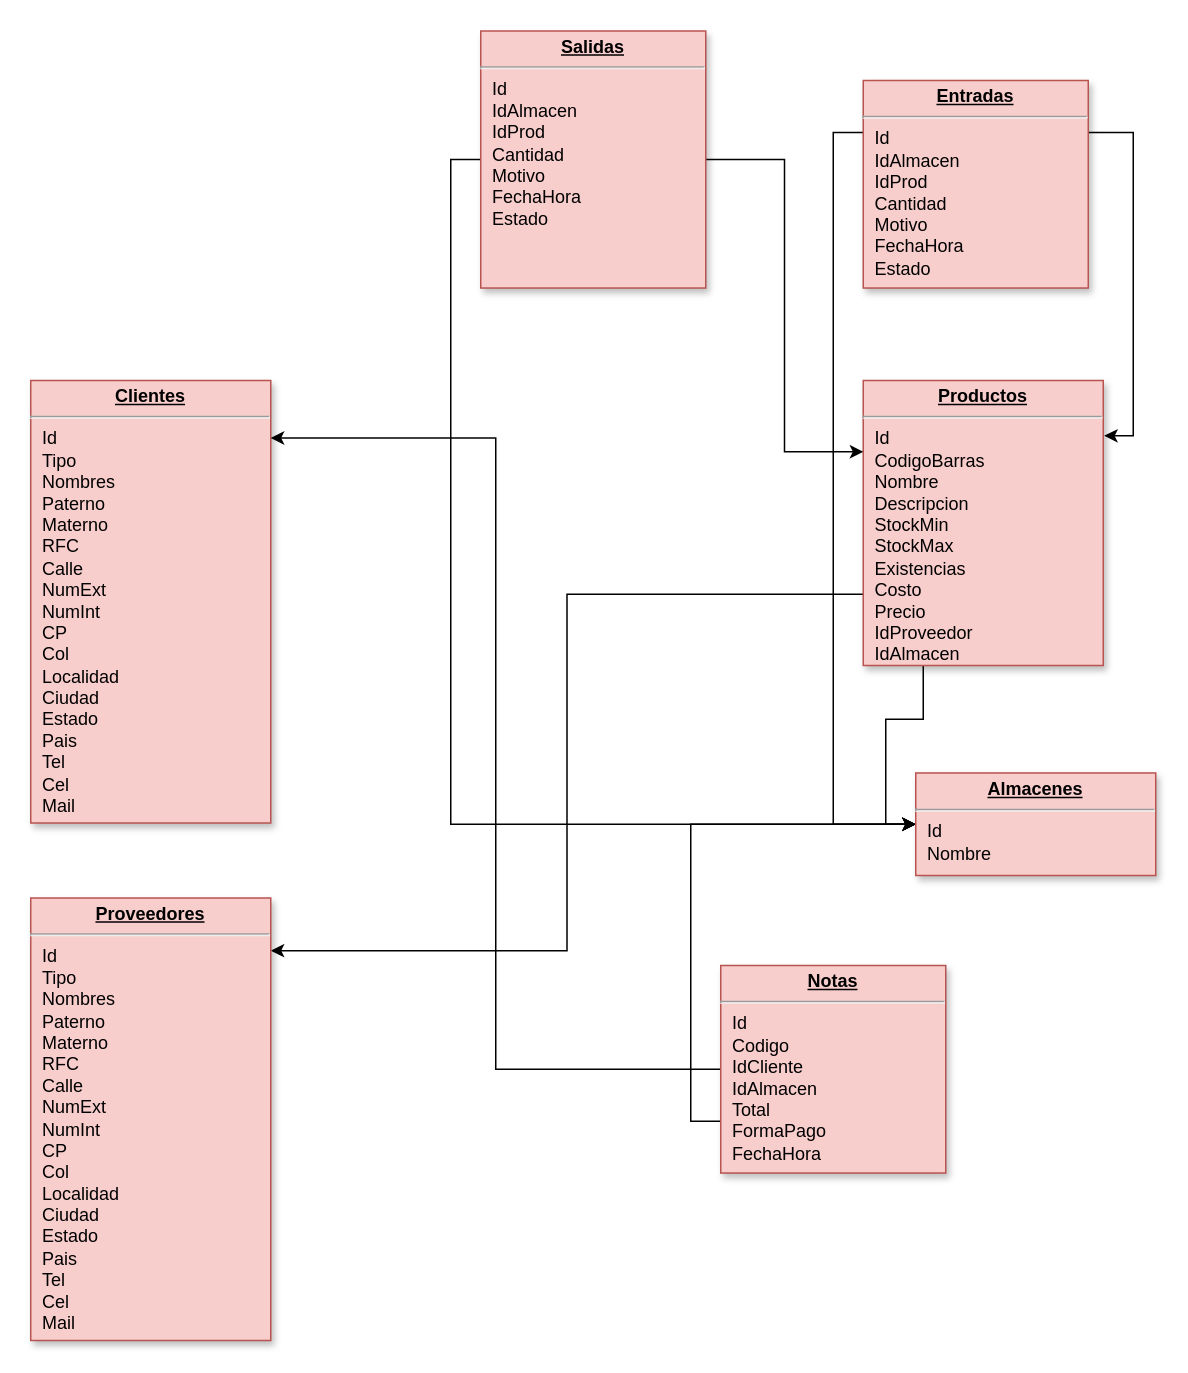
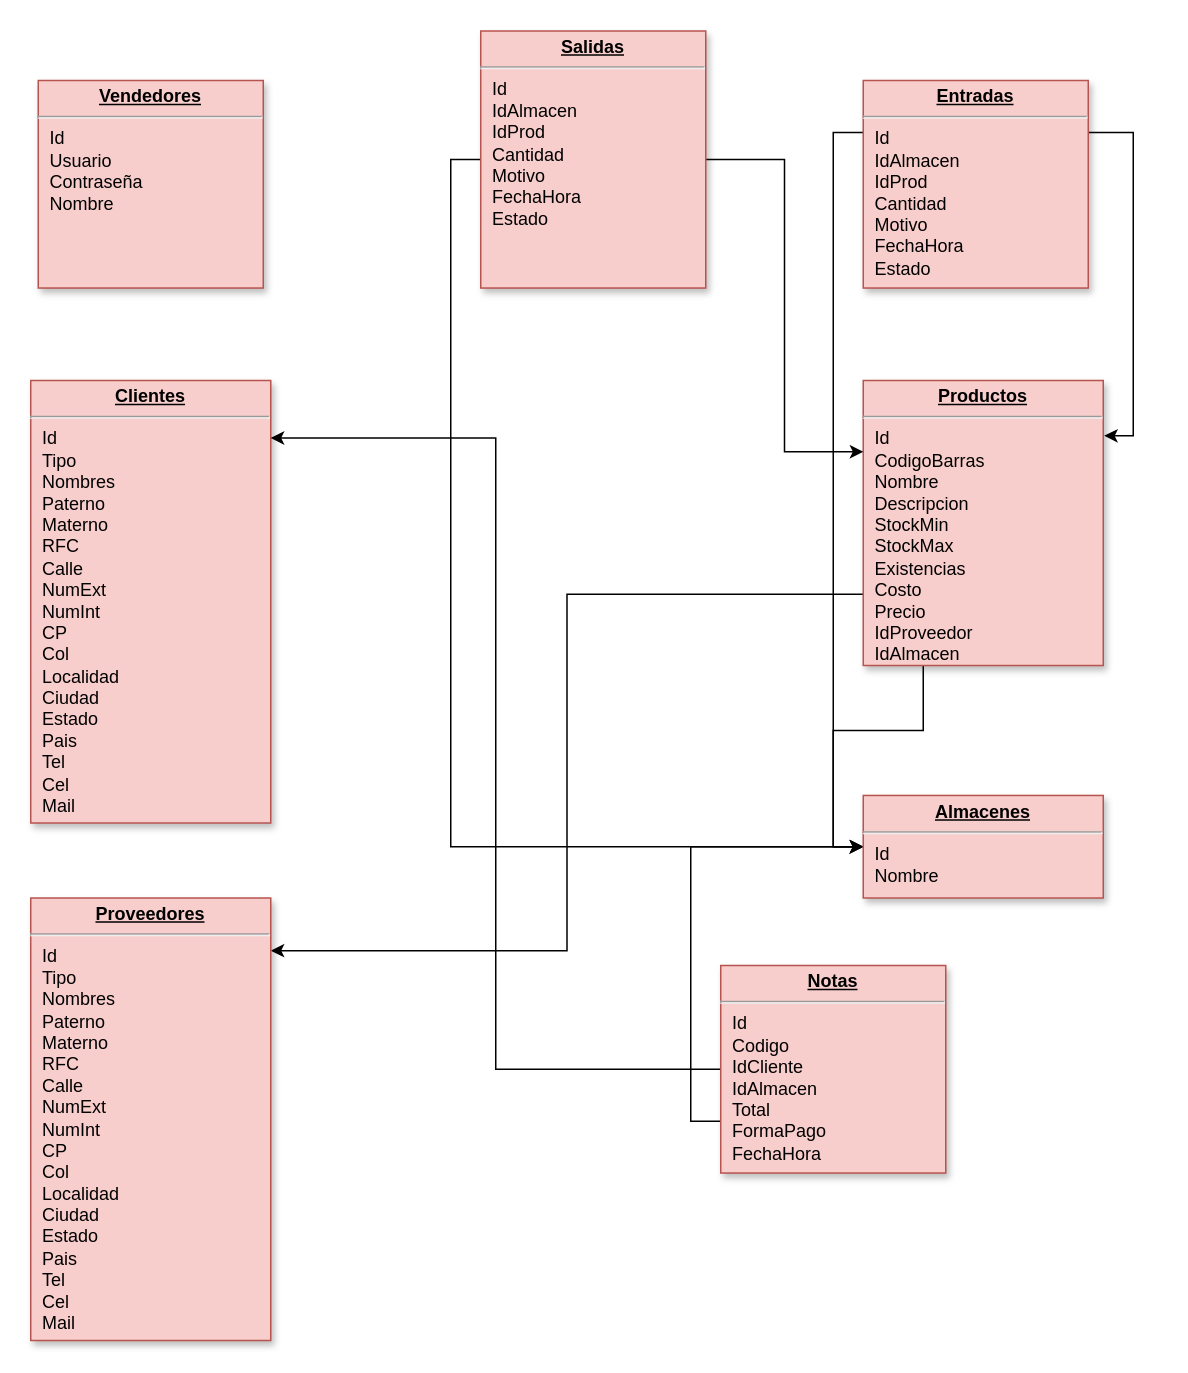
node "Vendedores Id Usuario Contraseña Nombre": added
node "Almacenes Id Nombre": moved (1036, 824) -> (983, 846)
